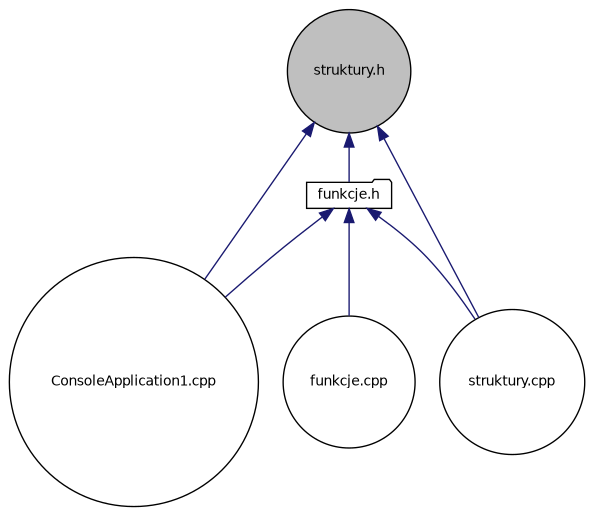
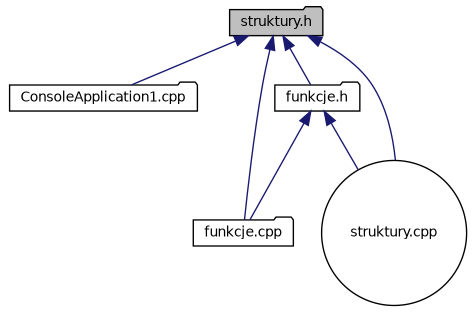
node "struktury.h": shape circle -> folder
edge "funkcje.cpp" -> "struktury.h": added
edge "ConsoleApplication1.cpp" -> "funkcje.h": removed
node "ConsoleApplication1.cpp": shape circle -> folder
node "funkcje.cpp": shape circle -> folder
